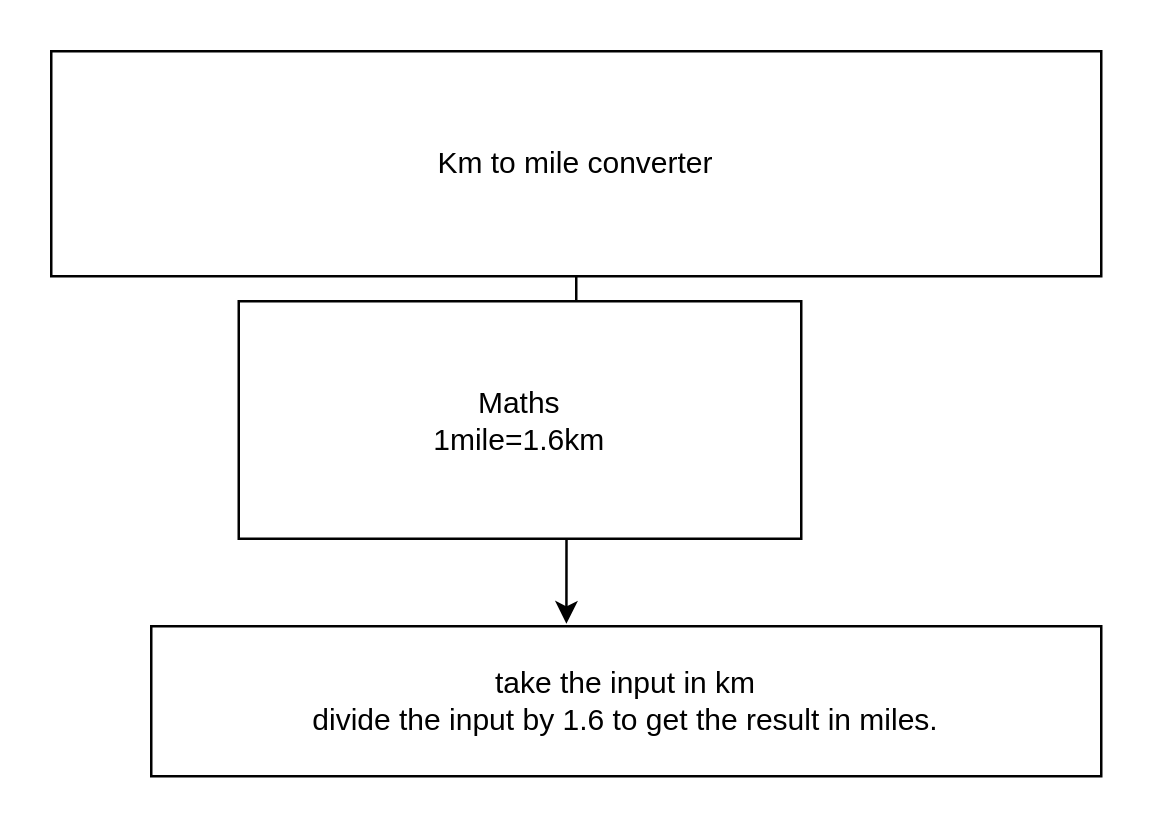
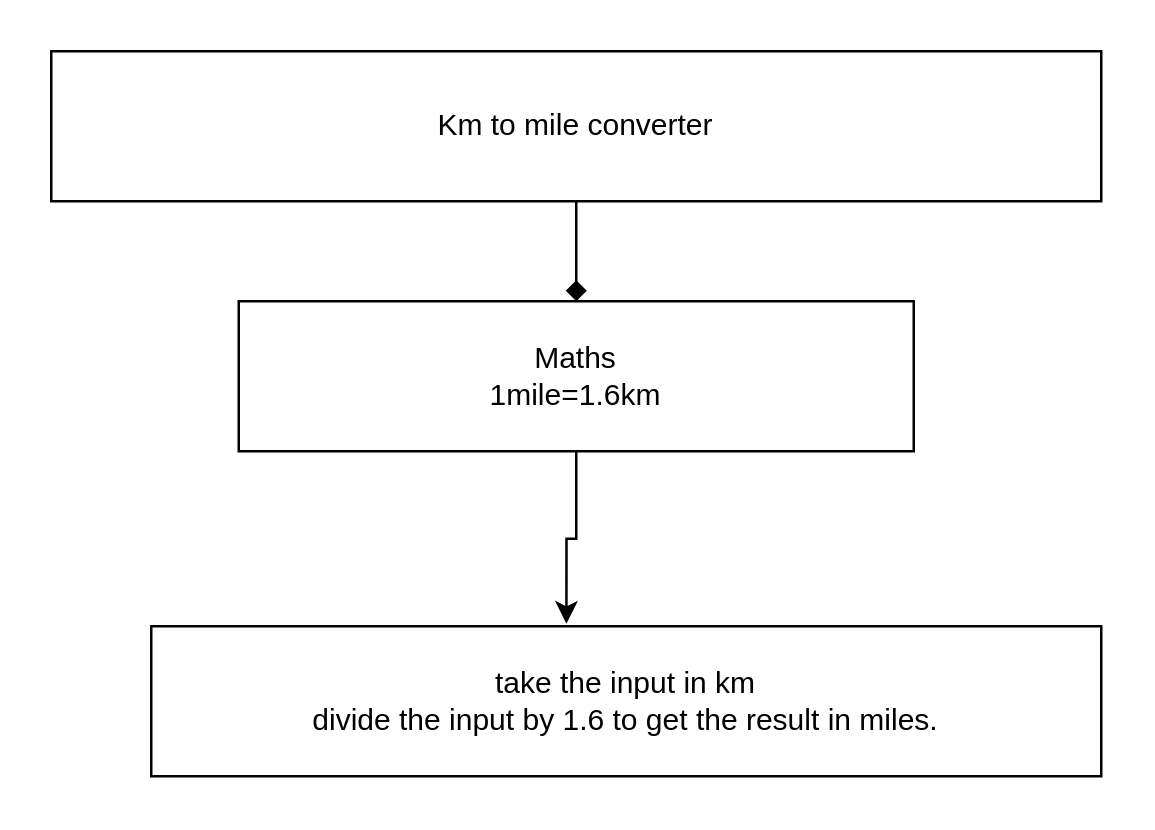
node "Km to mile converter": size 1050x225 -> 1050x150
node "Maths 1mile=1.6km": size 563x238 -> 675x150
